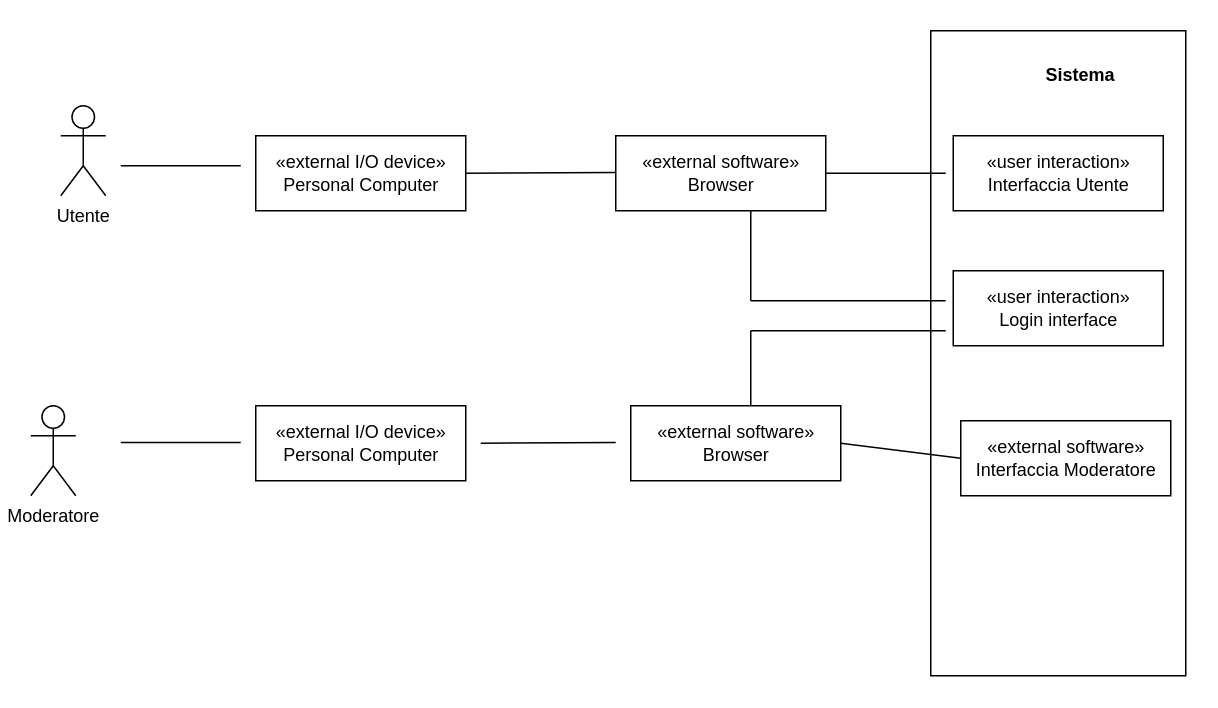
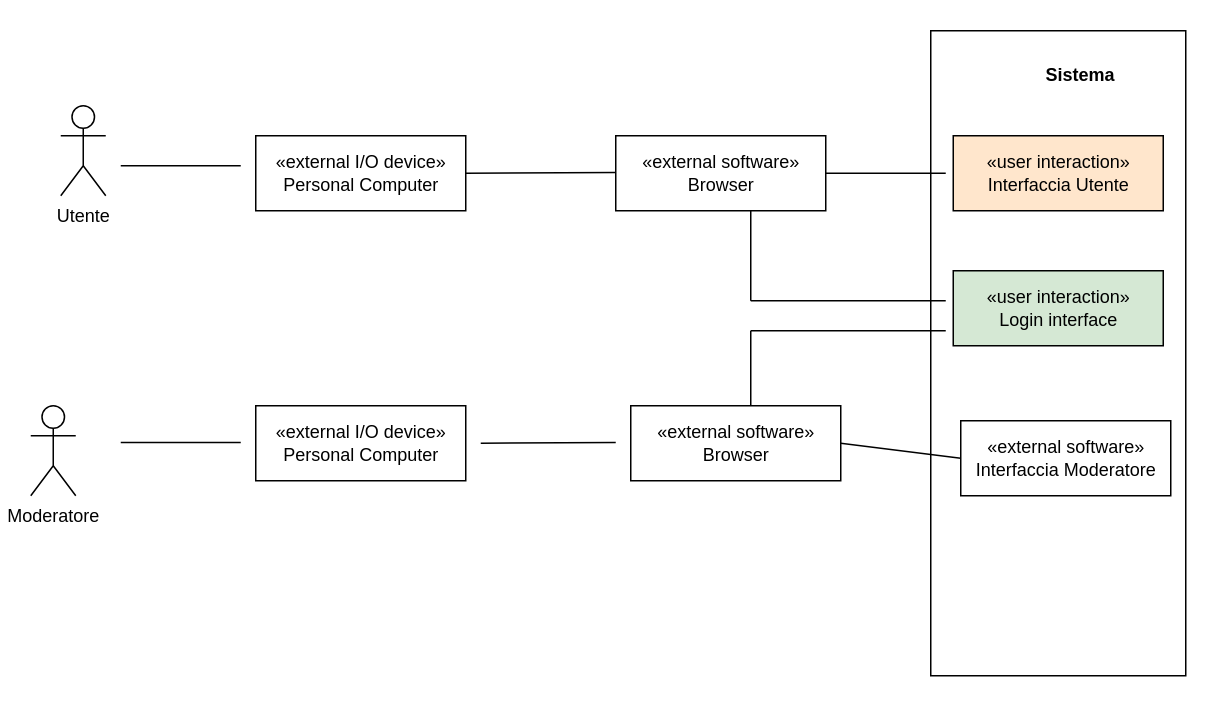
node "«user interaction» Interfaccia Utente": fillcolor #ffffff -> #ffe6cc
node "«user interaction» Login interface": fillcolor #ffffff -> #d5e8d4
